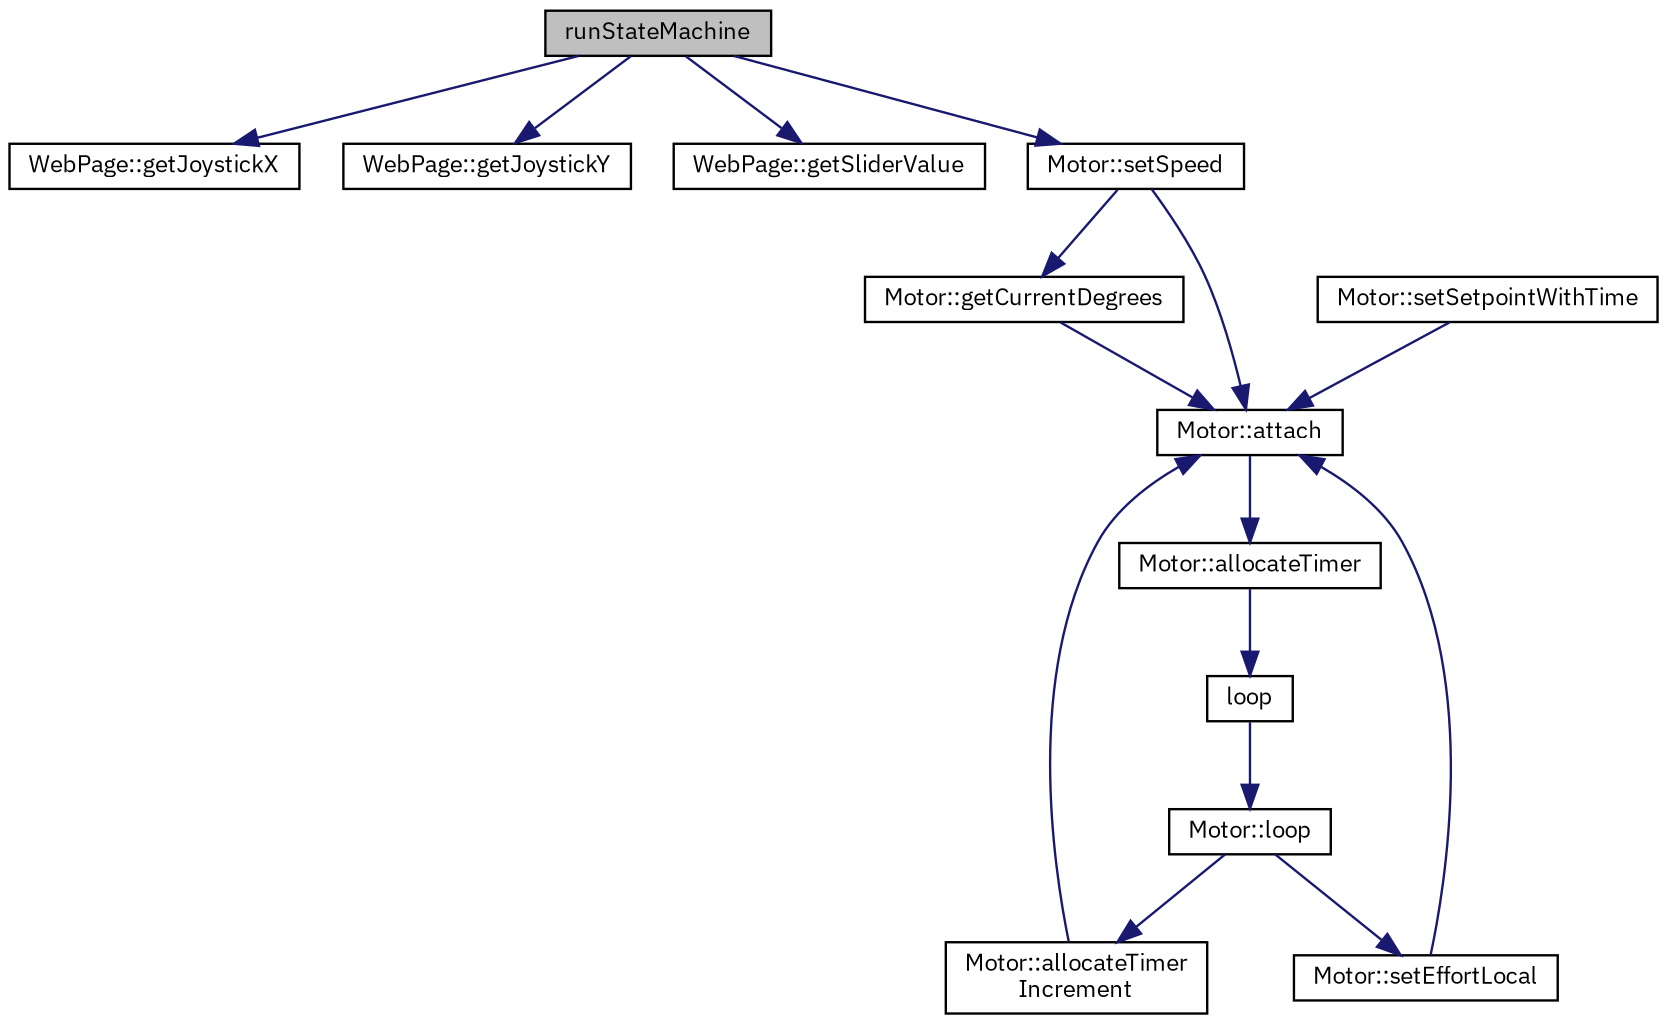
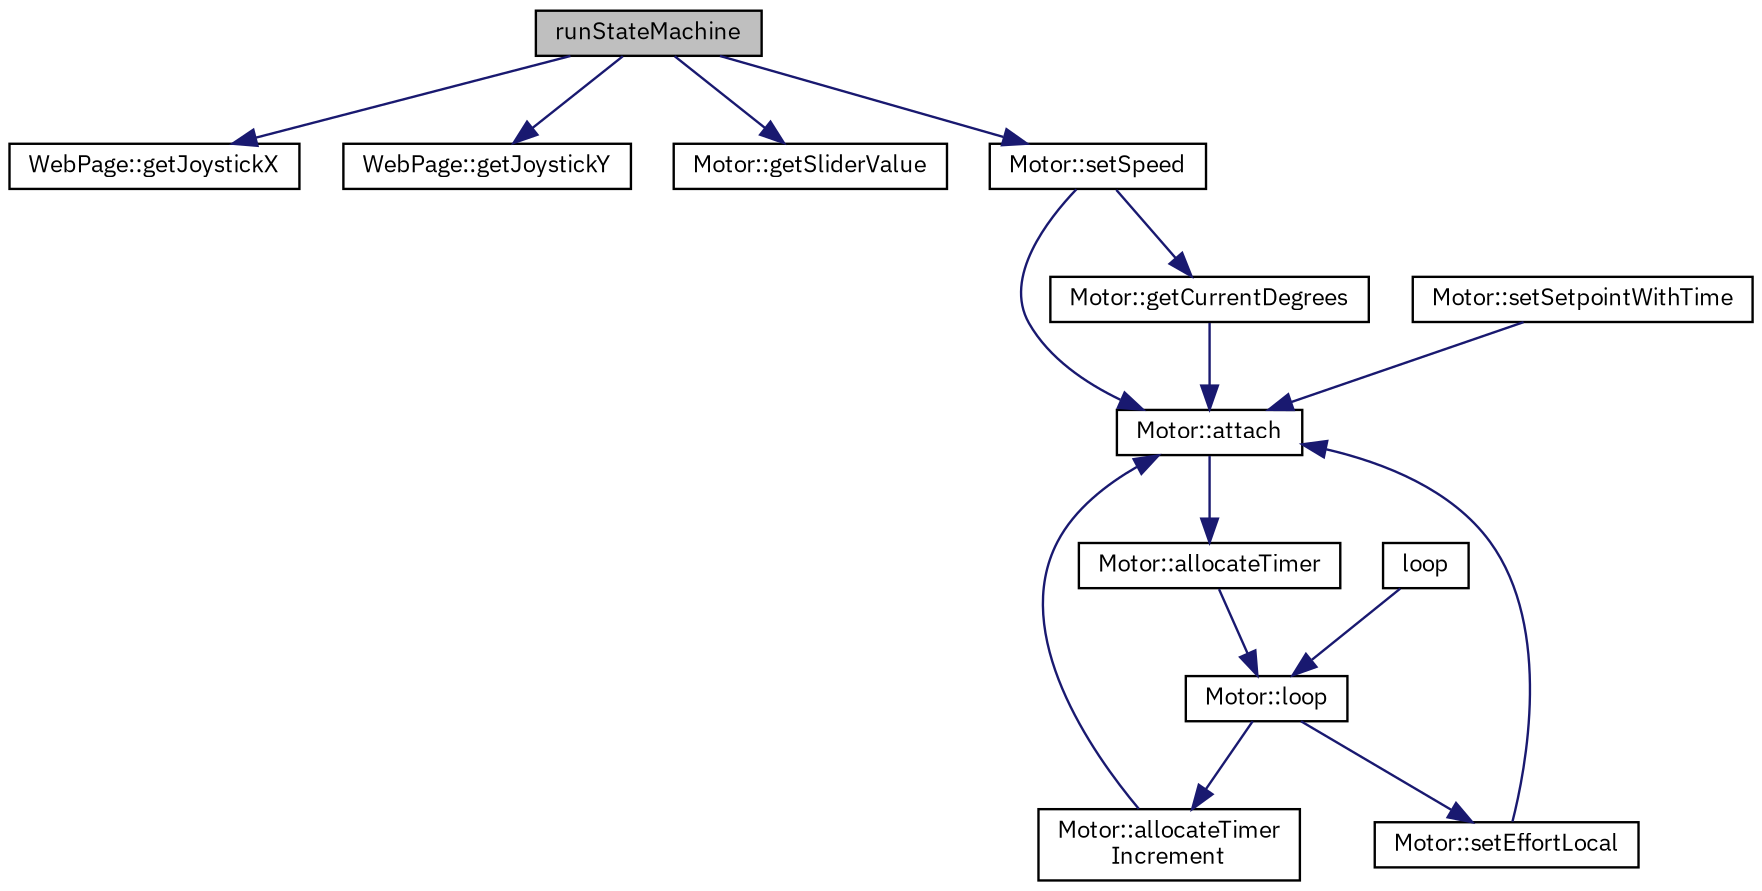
node "WebPage::getSliderValue": label "WebPage::getSliderValue" -> "Motor::getSliderValue"
edge "Motor::allocateTimer" -> "loop": now "Motor::allocateTimer" -> "Motor::loop"
